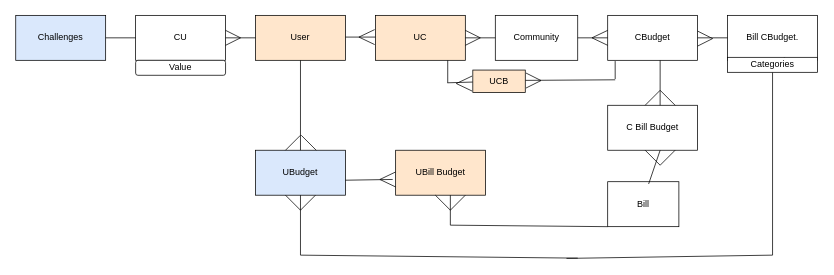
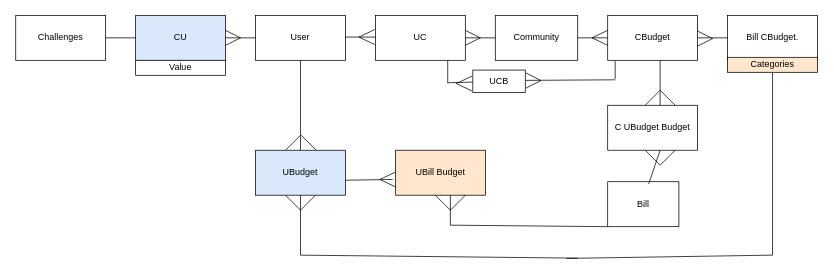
node "Challenges": fillcolor #dae8fc -> #ffffff
node "CU": fillcolor #ffffff -> #dae8fc
node "User": fillcolor #ffe6cc -> #ffffff
node "UC": fillcolor #ffe6cc -> #ffffff
node "Categories": fillcolor #ffffff -> #ffe6cc
node "Value": shape rounded rectangle -> rectangle
node "UCB": fillcolor #ffe6cc -> #ffffff
node "C Bill Budget": label "C Bill Budget" -> "C UBudget Budget"
